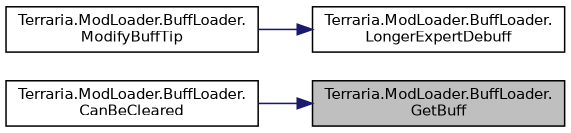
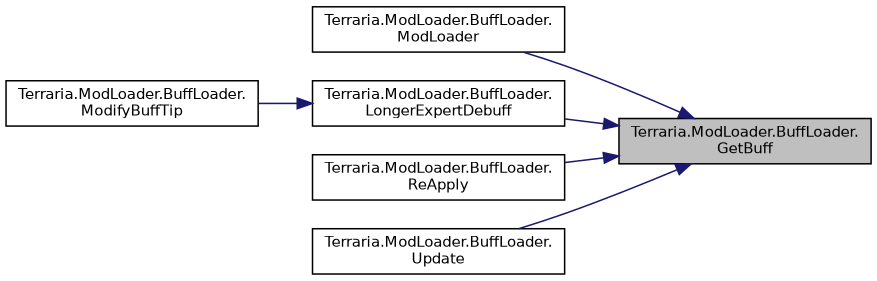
node "Terraria.ModLoader.BuffLoader. CanBeCleared": label "Terraria.ModLoader.BuffLoader. CanBeCleared" -> "Terraria.ModLoader.BuffLoader. ModLoader"
edge "Terraria.ModLoader.BuffLoader. LongerExpertDebuff" -> "Terraria.ModLoader.BuffLoader. GetBuff": added
node "Terraria.ModLoader.BuffLoader. ReApply": added
node "Terraria.ModLoader.BuffLoader. Update": added
